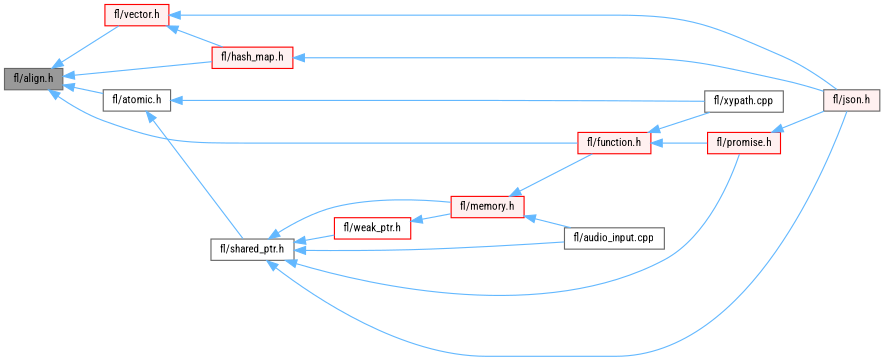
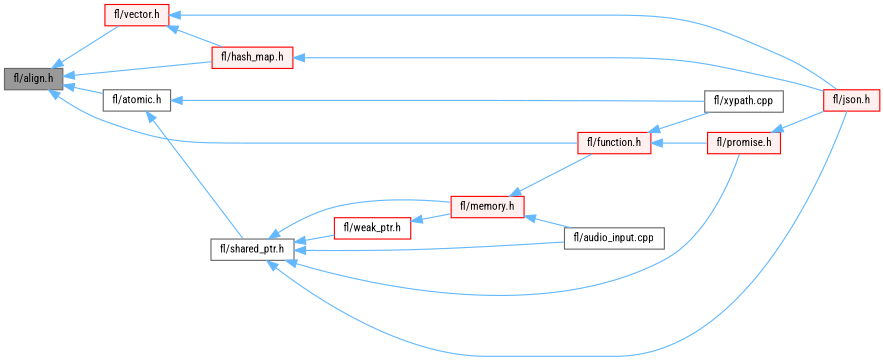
node "fl/json.h": color grey40 -> red
